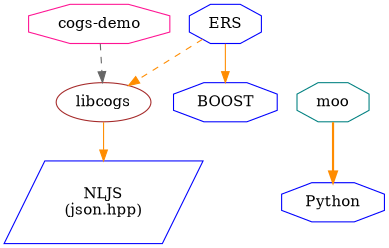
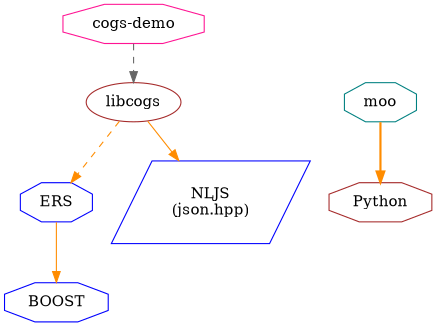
edge "ERS" -> "libcogs": reversed
node "Python": color blue -> brown
